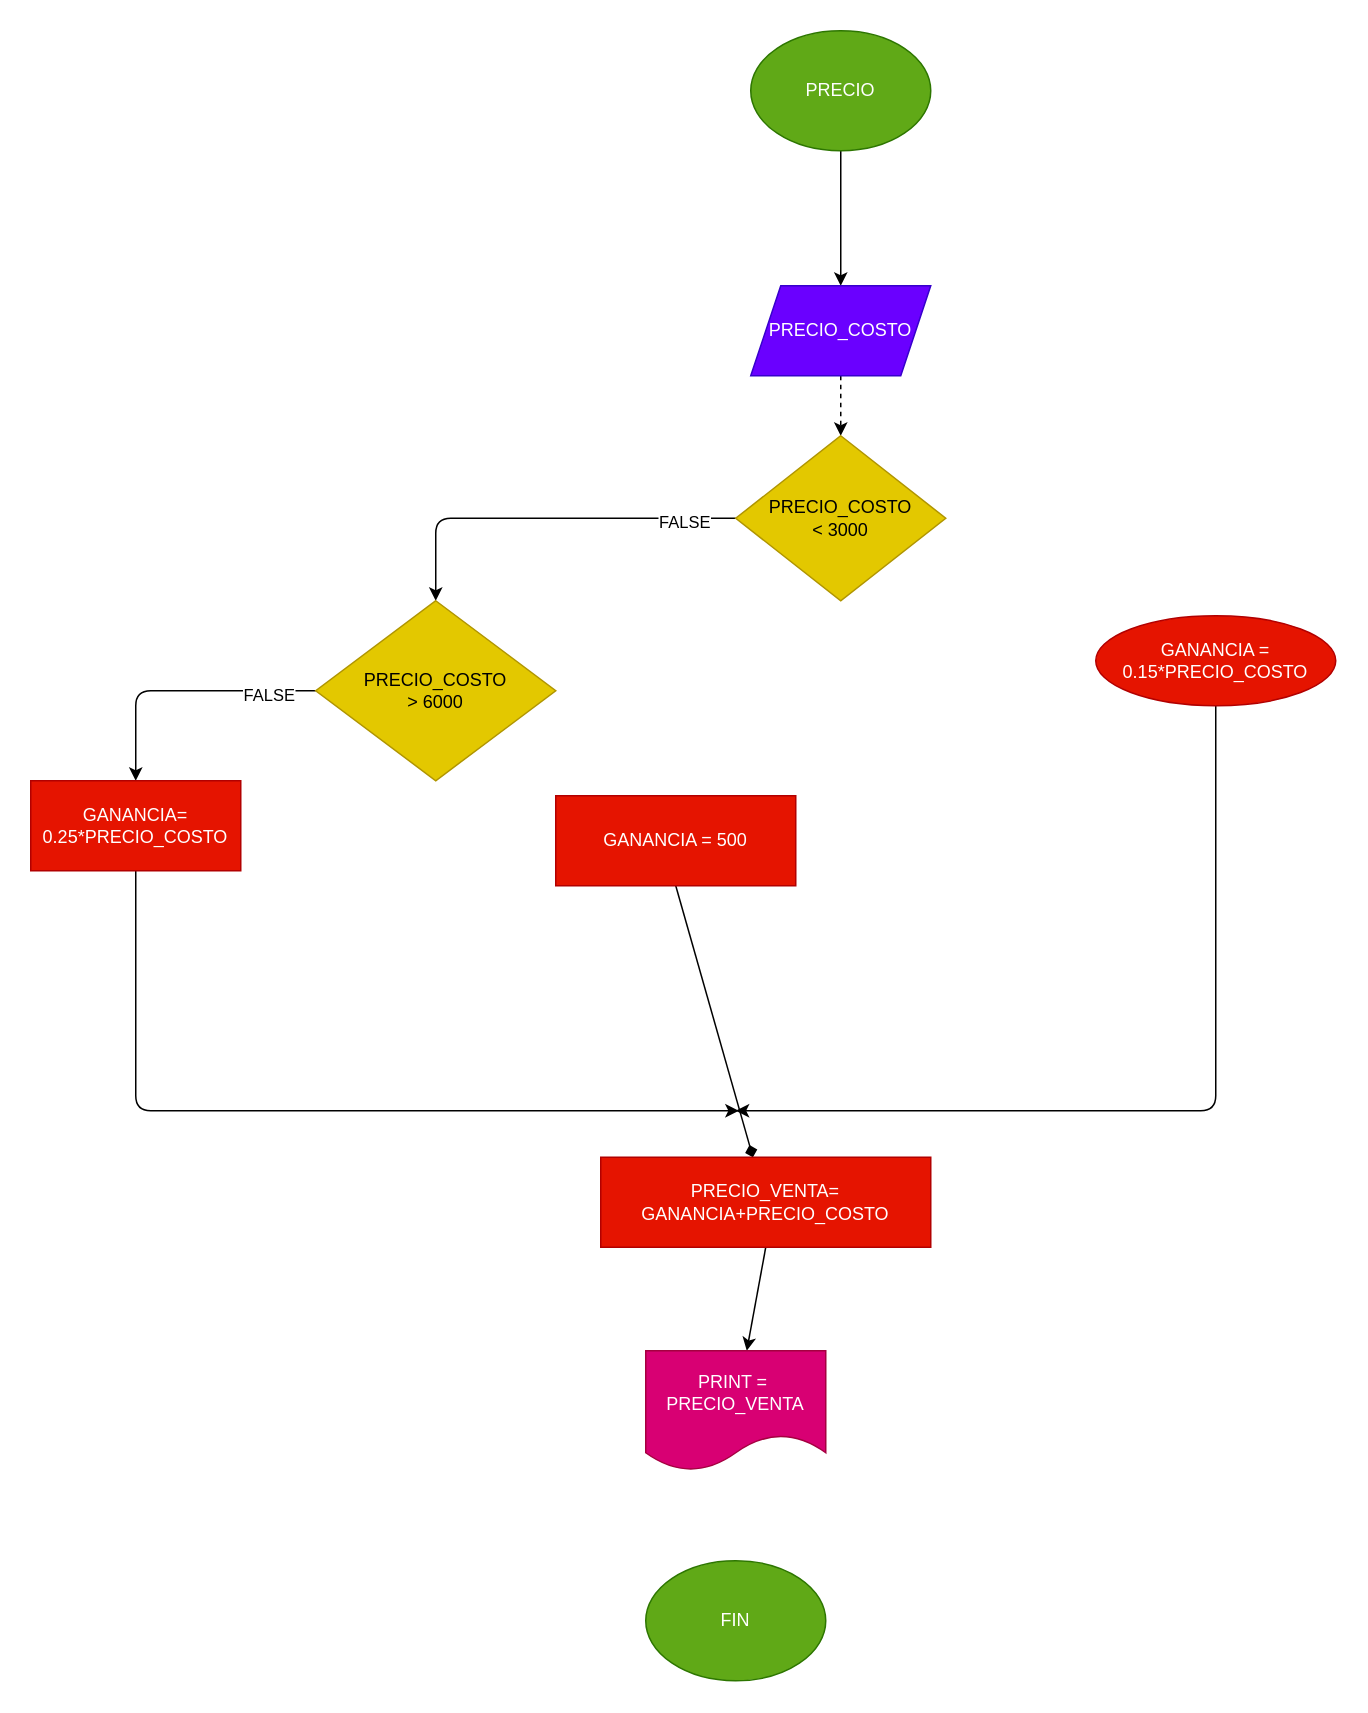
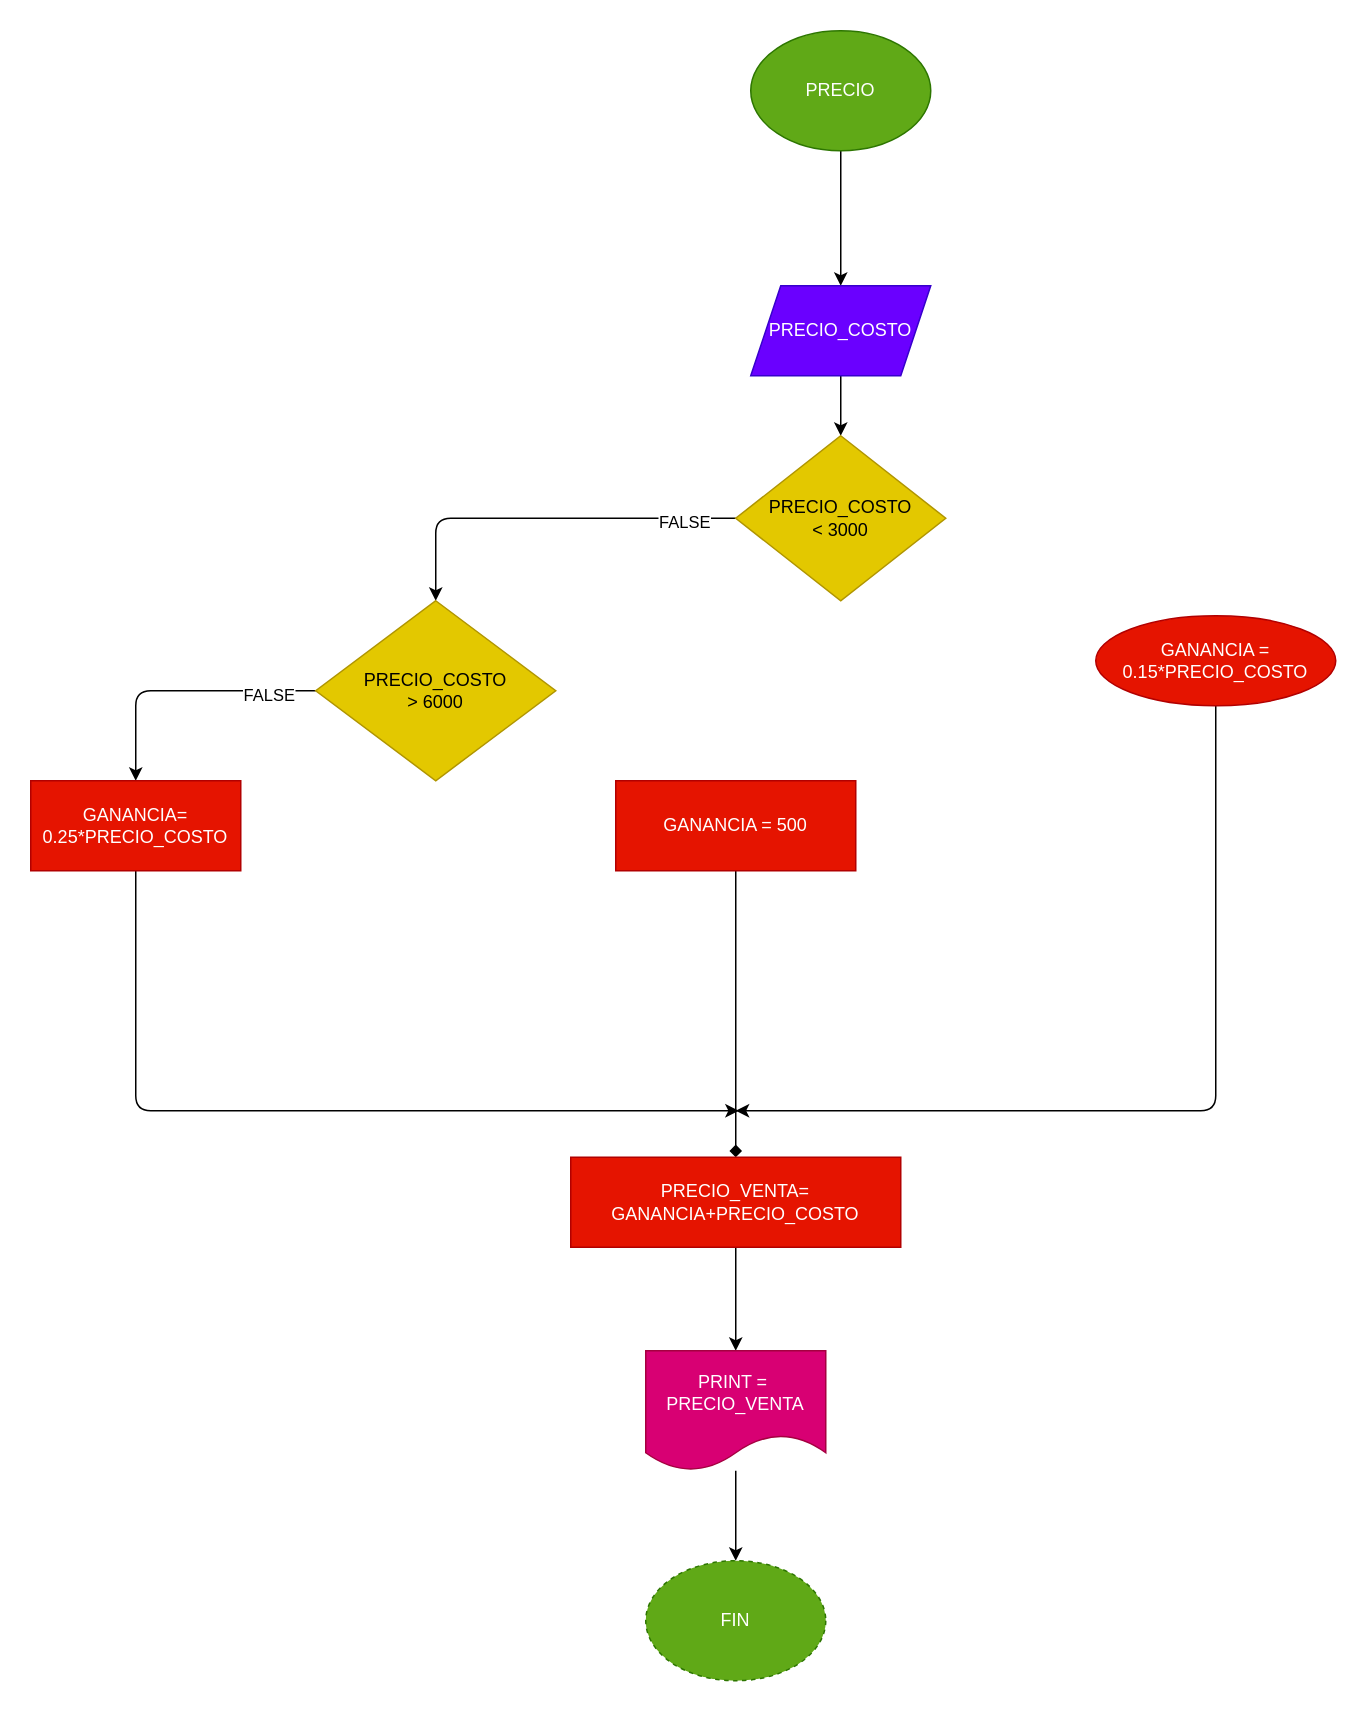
edge "PRECIO_COSTO" -> "PRECIO_COSTO < 3000": style dashed -> solid
node "GANANCIA = 500": moved (676, 841) -> (736, 826)
node "PRECIO_VENTA= GANANCIA+PRECIO_COSTO": moved (766, 1202) -> (736, 1202)
edge "PRINT = PRECIO_VENTA" -> "FIN": added
node "FIN": style solid -> dashed
